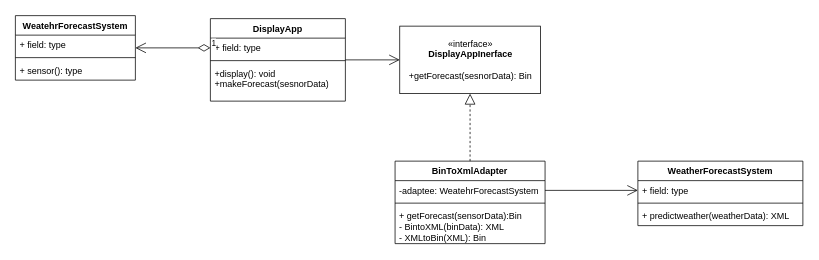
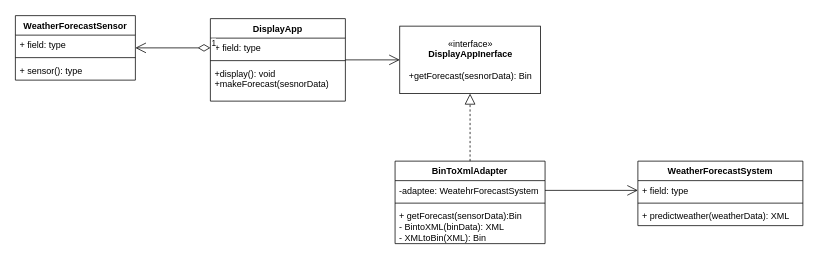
node "WeatehrForecastSystem": label "WeatehrForecastSystem" -> "WeatherForecastSensor"
